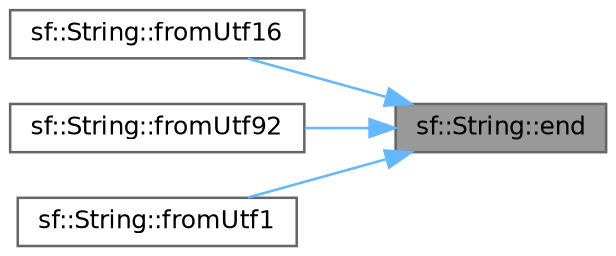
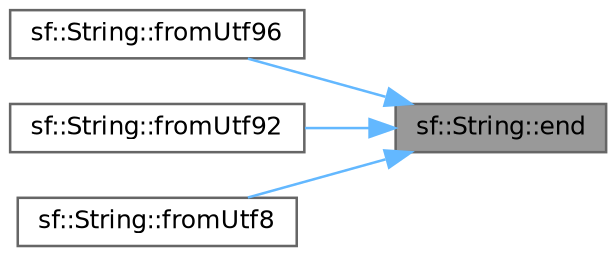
node "sf::String::fromUtf16": label "sf::String::fromUtf16" -> "sf::String::fromUtf96"
node "sf::String::fromUtf1": label "sf::String::fromUtf1" -> "sf::String::fromUtf8"
